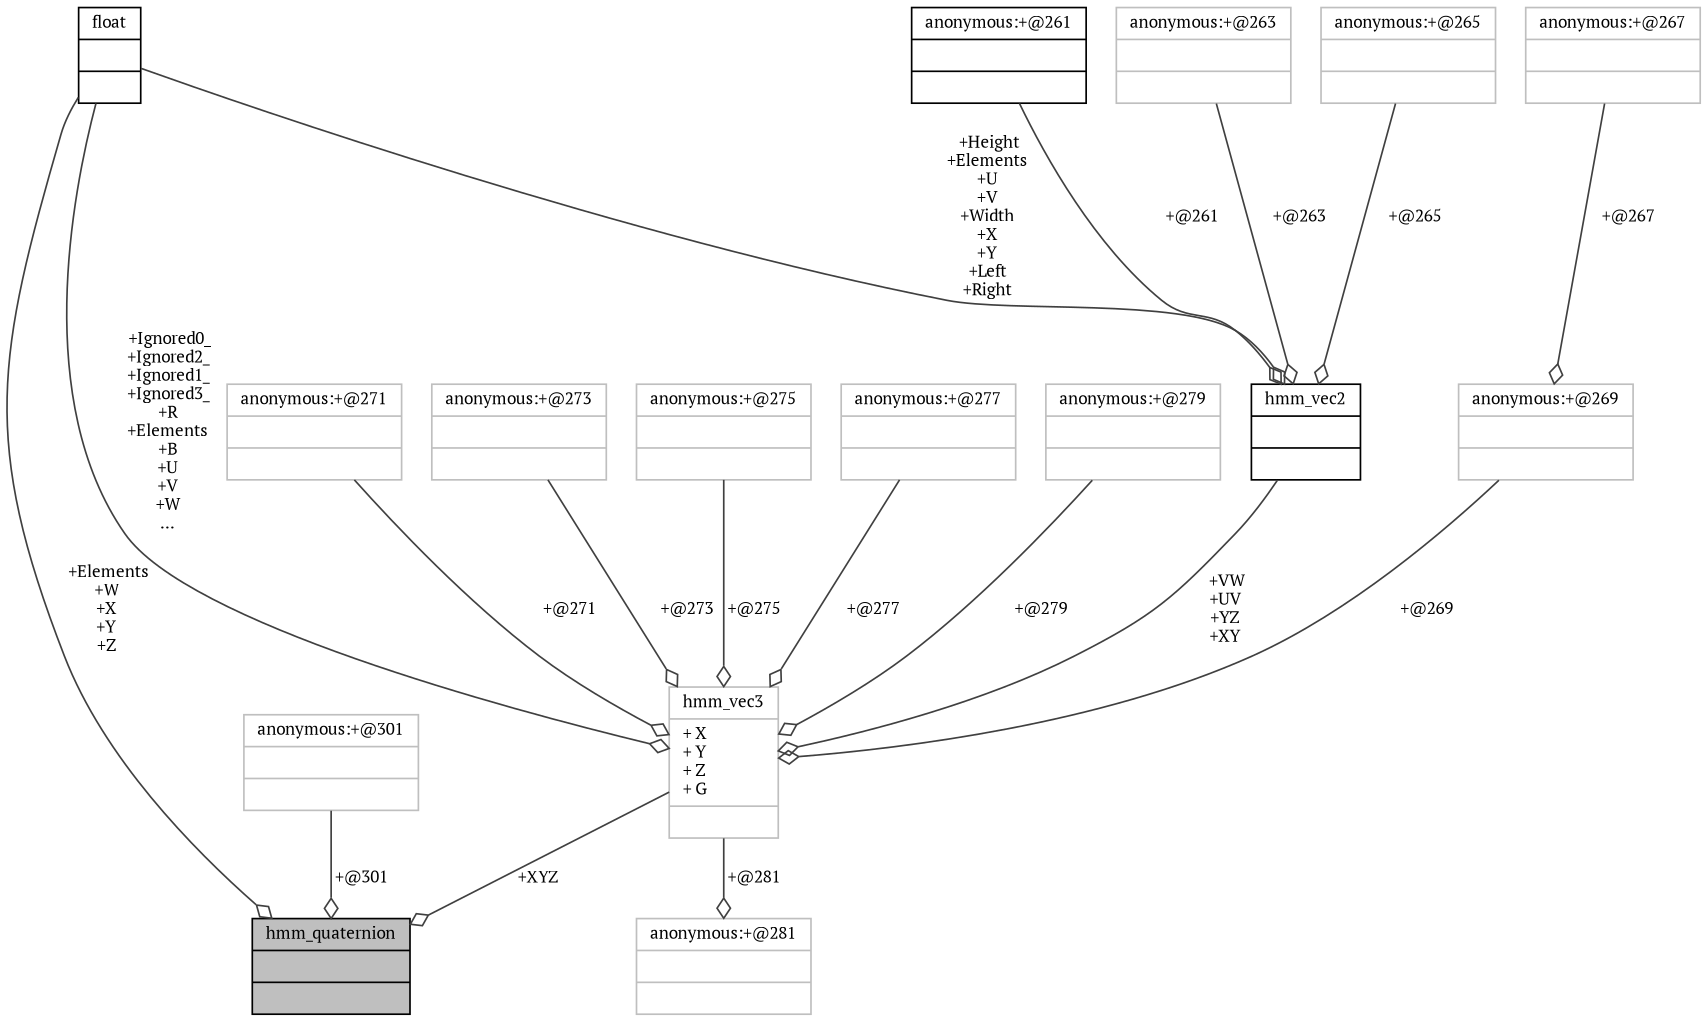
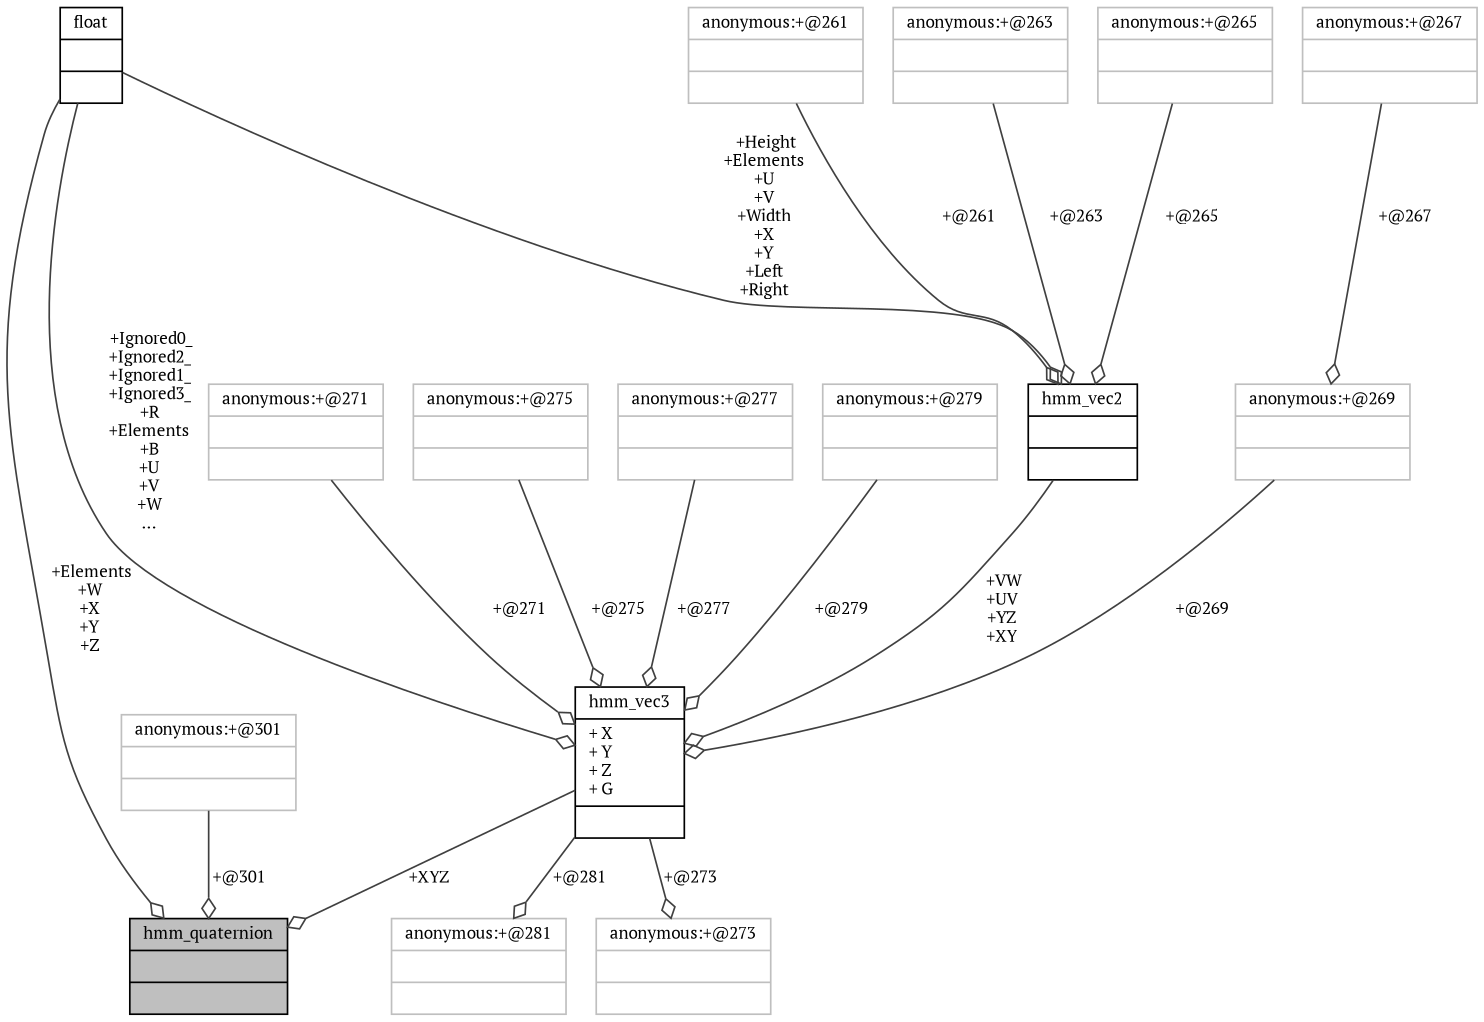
node "anonymous:+@261": color black -> grey75
edge "anonymous:+@273" -> "hmm_vec3": reversed
node "hmm_vec3": color grey75 -> black
